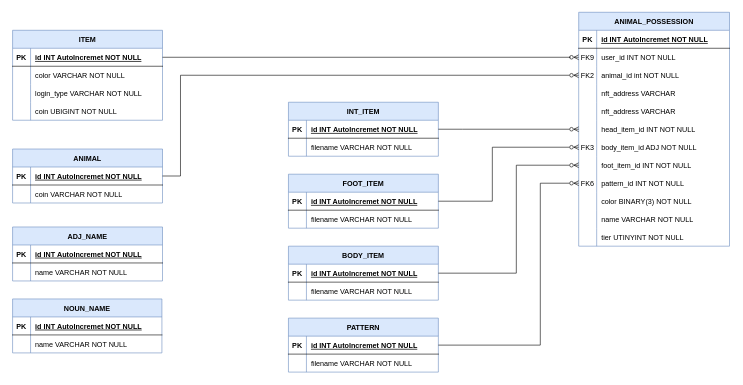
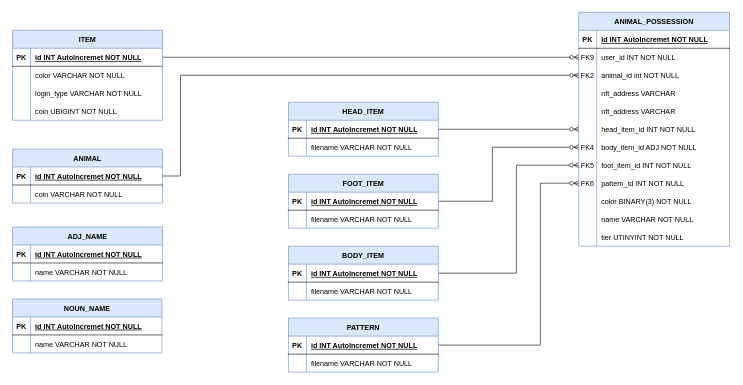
node "INT_ITEM": label "INT_ITEM" -> "HEAD_ITEM"
node "FK3": label "FK3" -> "FK4"
node "FK5": added
